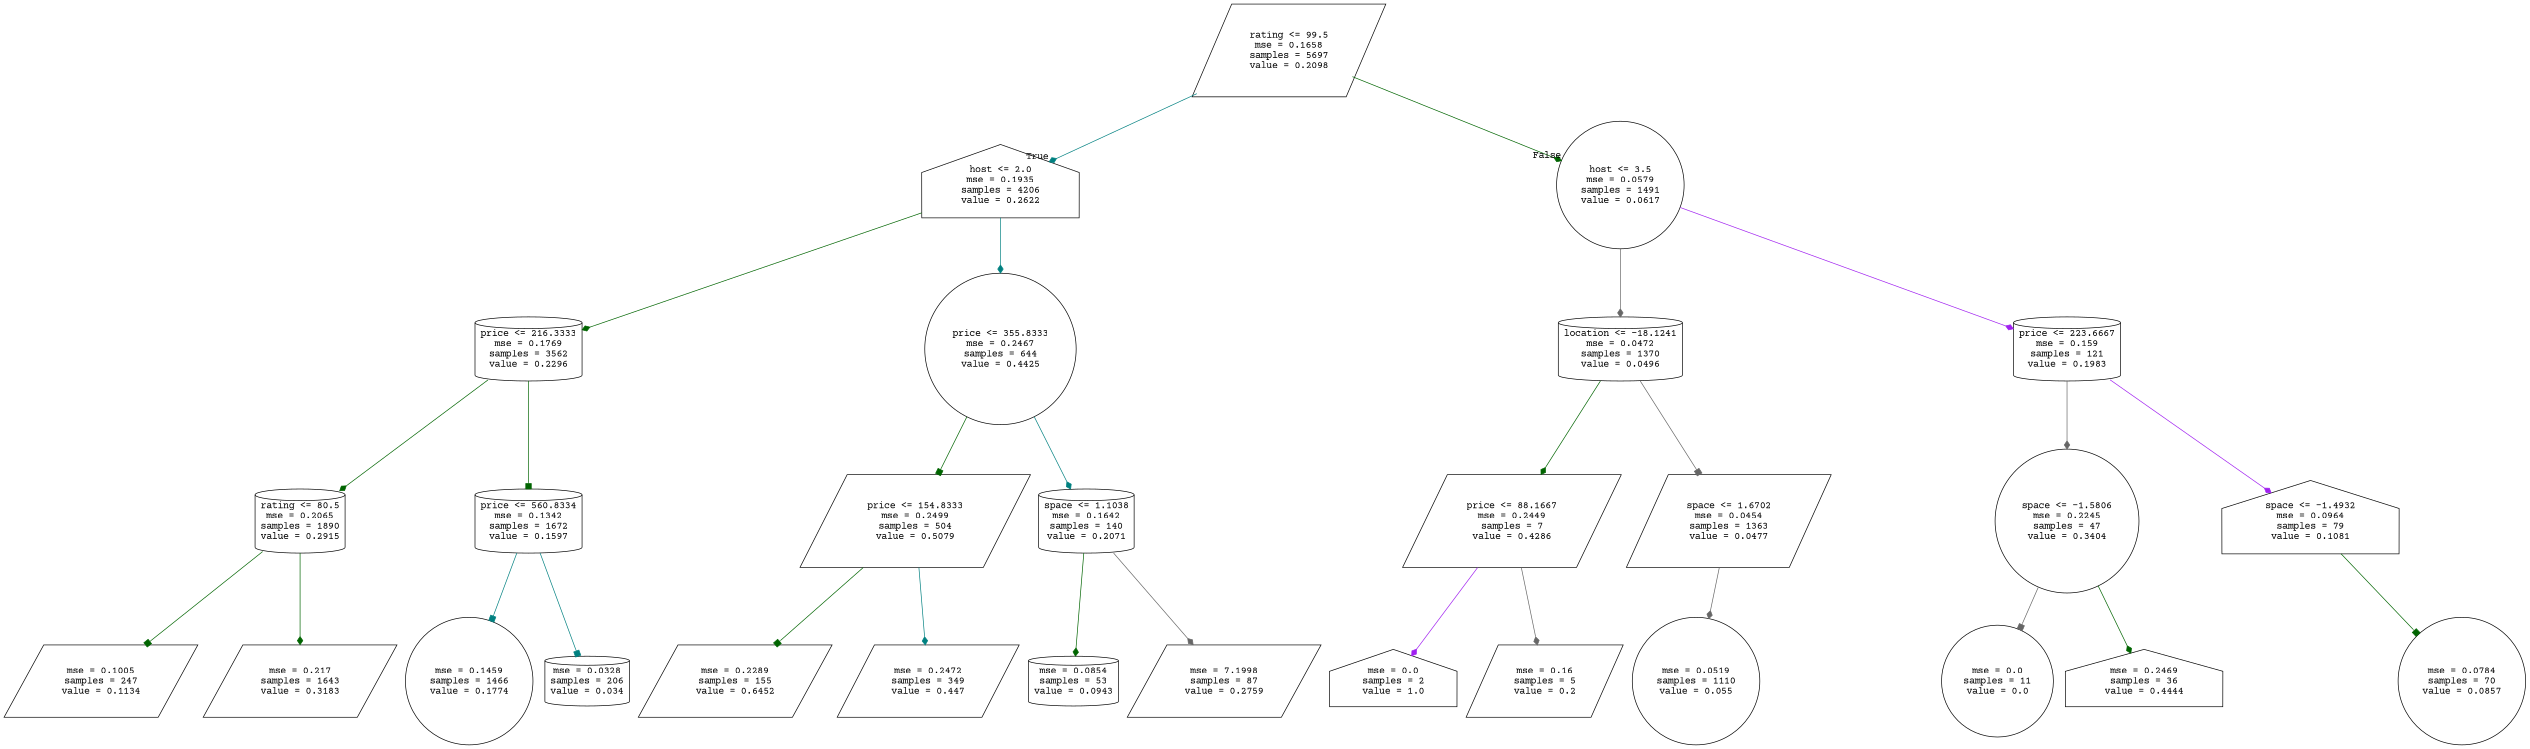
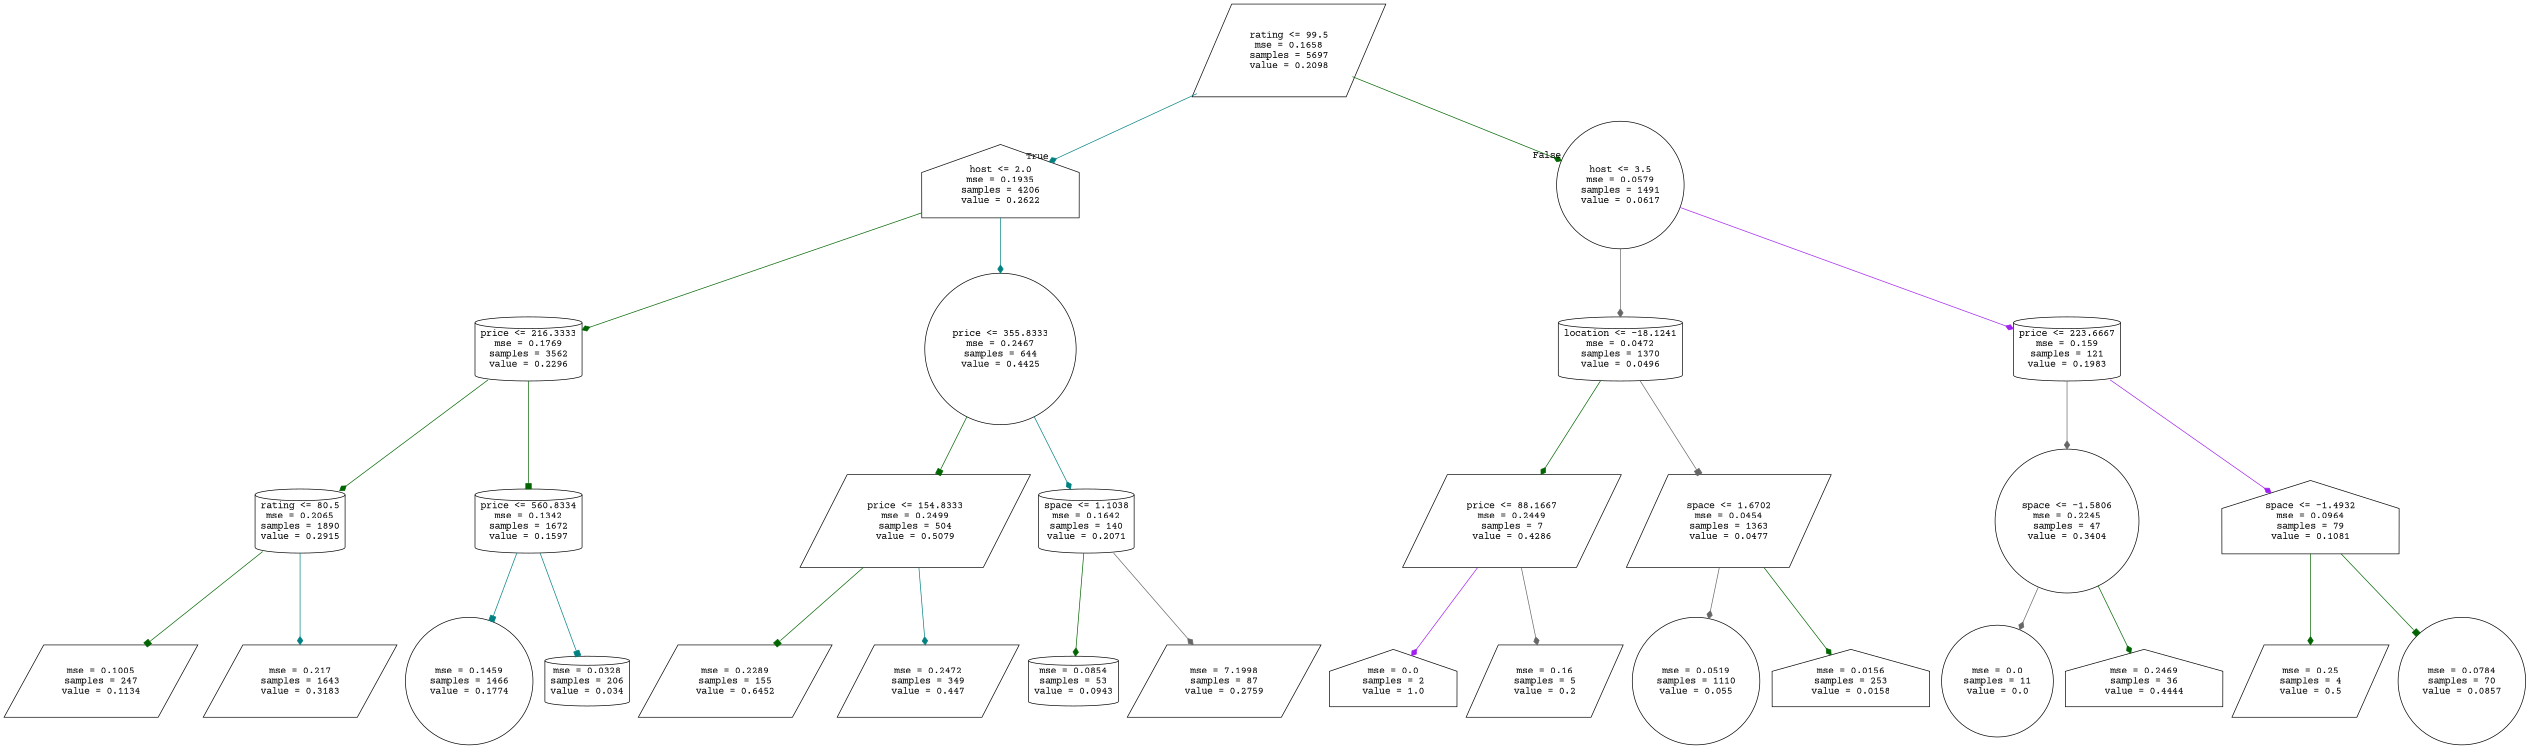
edge "rating <= 80.5 mse = 0.2065 samples = 1890 value = 0.2915" -> "mse = 0.217 samples = 1643 value = 0.3183": color darkgreen -> teal
edge "space <= -1.5806 mse = 0.2245 samples = 47 value = 0.3404" -> "mse = 0.0 samples = 11 value = 0.0": arrowhead box -> diamond
node "mse = 0.0156 samples = 253 value = 0.0158": added
node "mse = 0.25 samples = 4 value = 0.5": added
